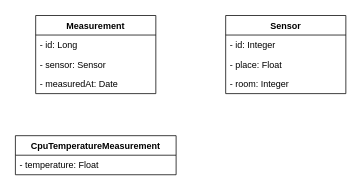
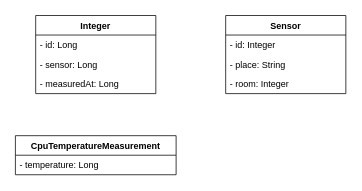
node "Measurement": label "Measurement" -> "Integer"
node "- sensor: Sensor": label "- sensor: Sensor" -> "- sensor: Long"
node "- place: Float": label "- place: Float" -> "- place: String"
node "- measuredAt: Date": label "- measuredAt: Date" -> "- measuredAt: Long"
node "- temperature: Float": label "- temperature: Float" -> "- temperature: Long"
